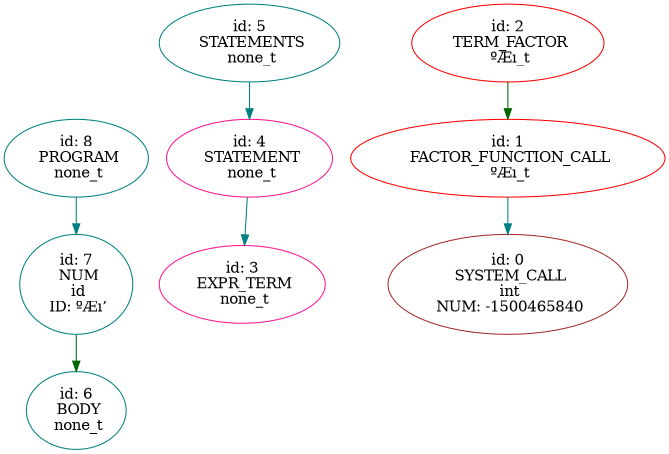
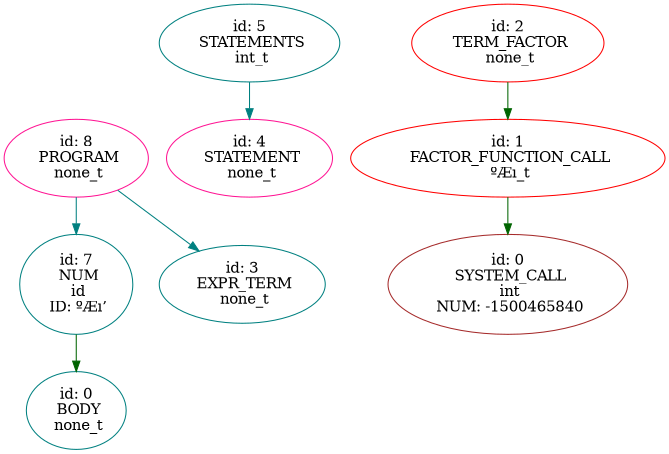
node "id: 5 STATEMENTS none_t": label "id: 5 STATEMENTS none_t" -> "id: 5 STATEMENTS int_t"
node "id: 2 TERM_FACTOR ºÆı_t": label "id: 2 TERM_FACTOR ºÆı_t" -> "id: 2 TERM_FACTOR none_t"
node "id: 8 PROGRAM none_t": color teal -> deeppink
edge "id: 1 FACTOR_FUNCTION_CALL ºÆı_t" -> "id: 0 SYSTEM_CALL int NUM: -1500465840": color teal -> darkgreen
edge "id: 4 STATEMENT none_t" -> "id: 3 EXPR_TERM none_t": now "id: 8 PROGRAM none_t" -> "id: 3 EXPR_TERM none_t"
node "id: 3 EXPR_TERM none_t": color deeppink -> teal
node "id: 6 BODY none_t": label "id: 6 BODY none_t" -> "id: 0 BODY none_t"
